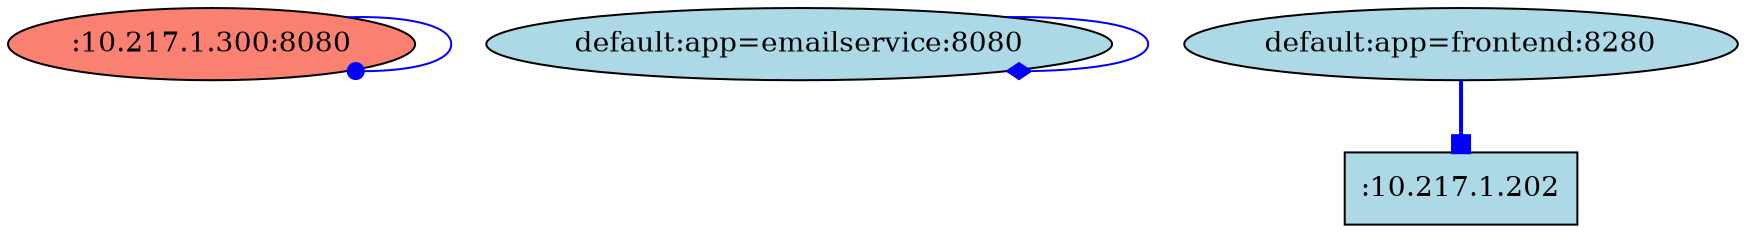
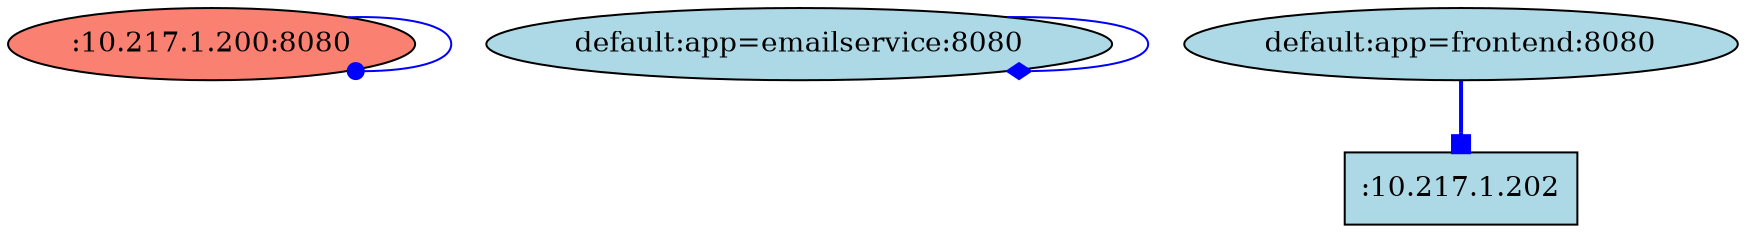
node ":10.217.1.300:8080": label ":10.217.1.300:8080" -> ":10.217.1.200:8080"
node "default:app=frontend:8280": label "default:app=frontend:8280" -> "default:app=frontend:8080"
